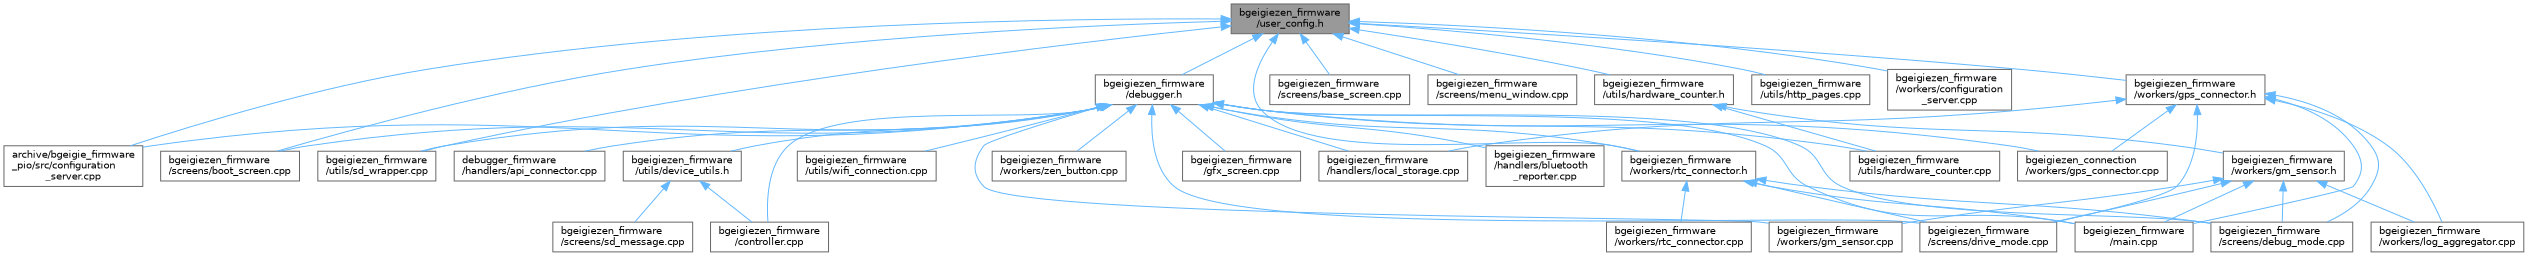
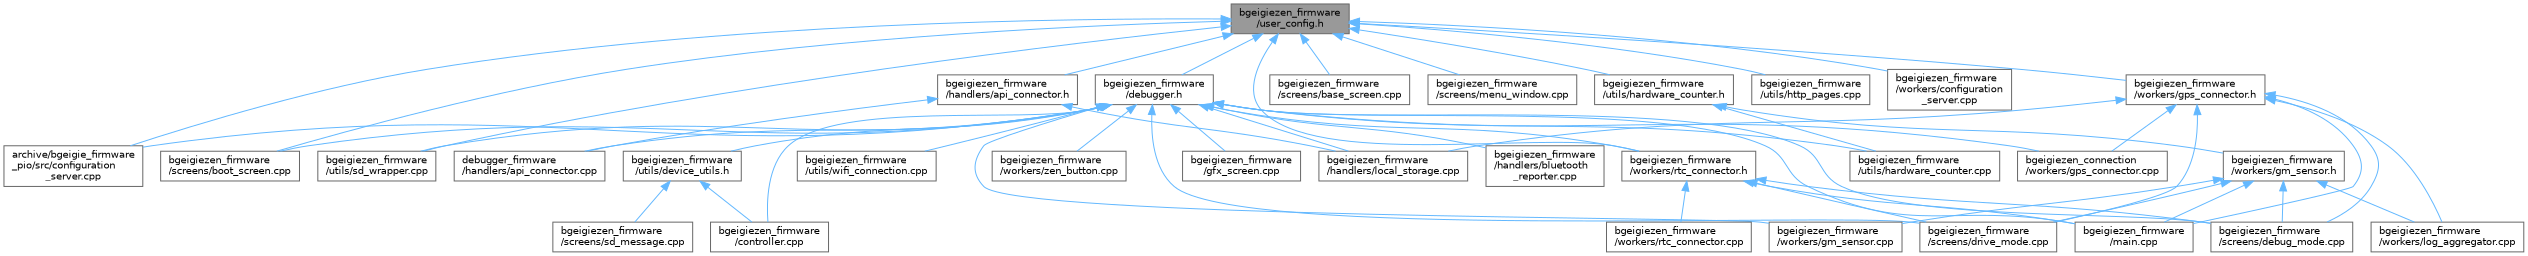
node "bgeigiezen_firmware /handlers/api_connector.h": added
